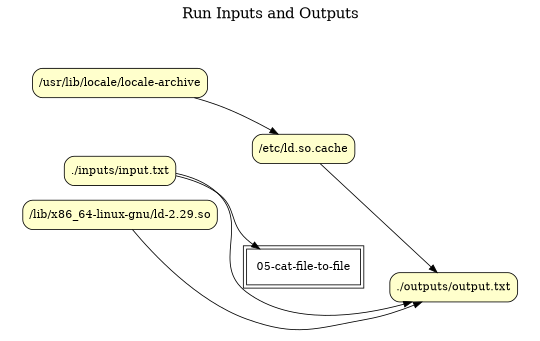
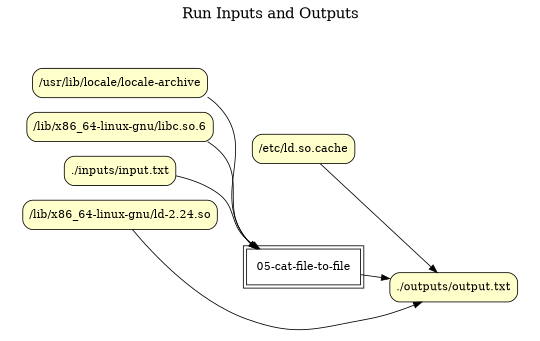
edge "/usr/lib/locale/locale-archive" -> "/etc/ld.so.cache": now "/usr/lib/locale/locale-archive" -> "05-cat-file-to-file"
node "/lib/x86_64-linux-gnu/libc.so.6": added
node "/lib/x86_64-linux-gnu/ld-2.29.so": label "/lib/x86_64-linux-gnu/ld-2.29.so" -> "/lib/x86_64-linux-gnu/ld-2.24.so"
edge "./inputs/input.txt" -> "./outputs/output.txt": now "05-cat-file-to-file" -> "./outputs/output.txt"
